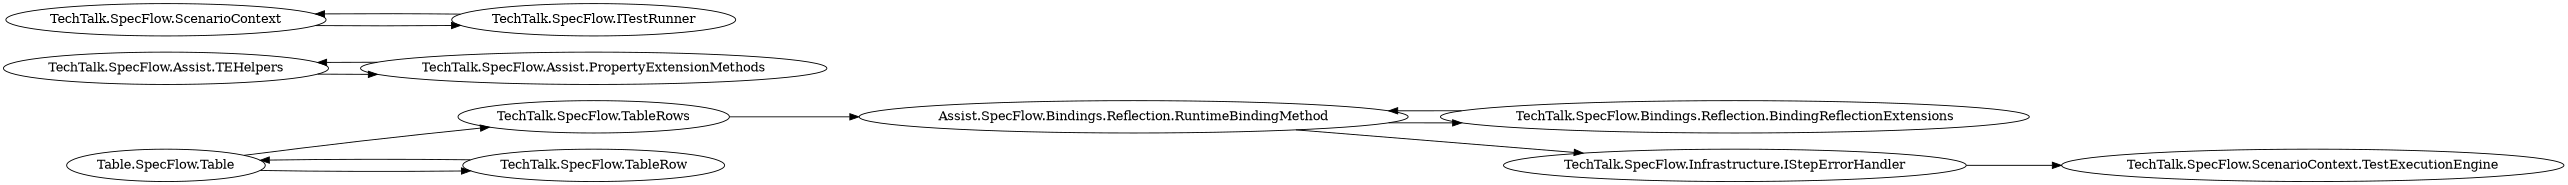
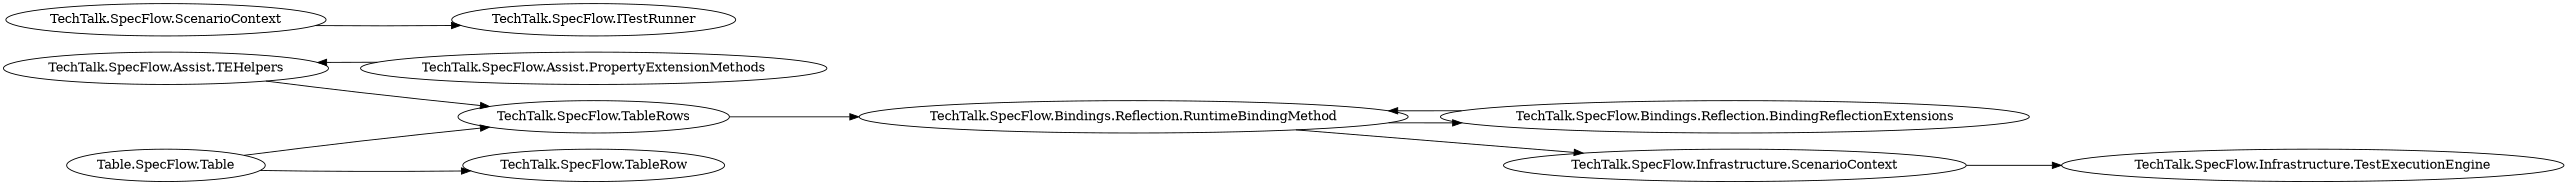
edge "TechTalk.SpecFlow.ITestRunner" -> "TechTalk.SpecFlow.ScenarioContext": removed
edge "TechTalk.SpecFlow.Assist.TEHelpers" -> "TechTalk.SpecFlow.Assist.PropertyExtensionMethods": now "TechTalk.SpecFlow.Assist.TEHelpers" -> "TechTalk.SpecFlow.TableRows"
node "Assist.SpecFlow.Bindings.Reflection.RuntimeBindingMethod": label "Assist.SpecFlow.Bindings.Reflection.RuntimeBindingMethod" -> "TechTalk.SpecFlow.Bindings.Reflection.RuntimeBindingMethod"
edge "TechTalk.SpecFlow.TableRow" -> "Table.SpecFlow.Table": removed
node "TechTalk.SpecFlow.Infrastructure.IStepErrorHandler": label "TechTalk.SpecFlow.Infrastructure.IStepErrorHandler" -> "TechTalk.SpecFlow.Infrastructure.ScenarioContext"
node "TechTalk.SpecFlow.ScenarioContext.TestExecutionEngine": label "TechTalk.SpecFlow.ScenarioContext.TestExecutionEngine" -> "TechTalk.SpecFlow.Infrastructure.TestExecutionEngine"
